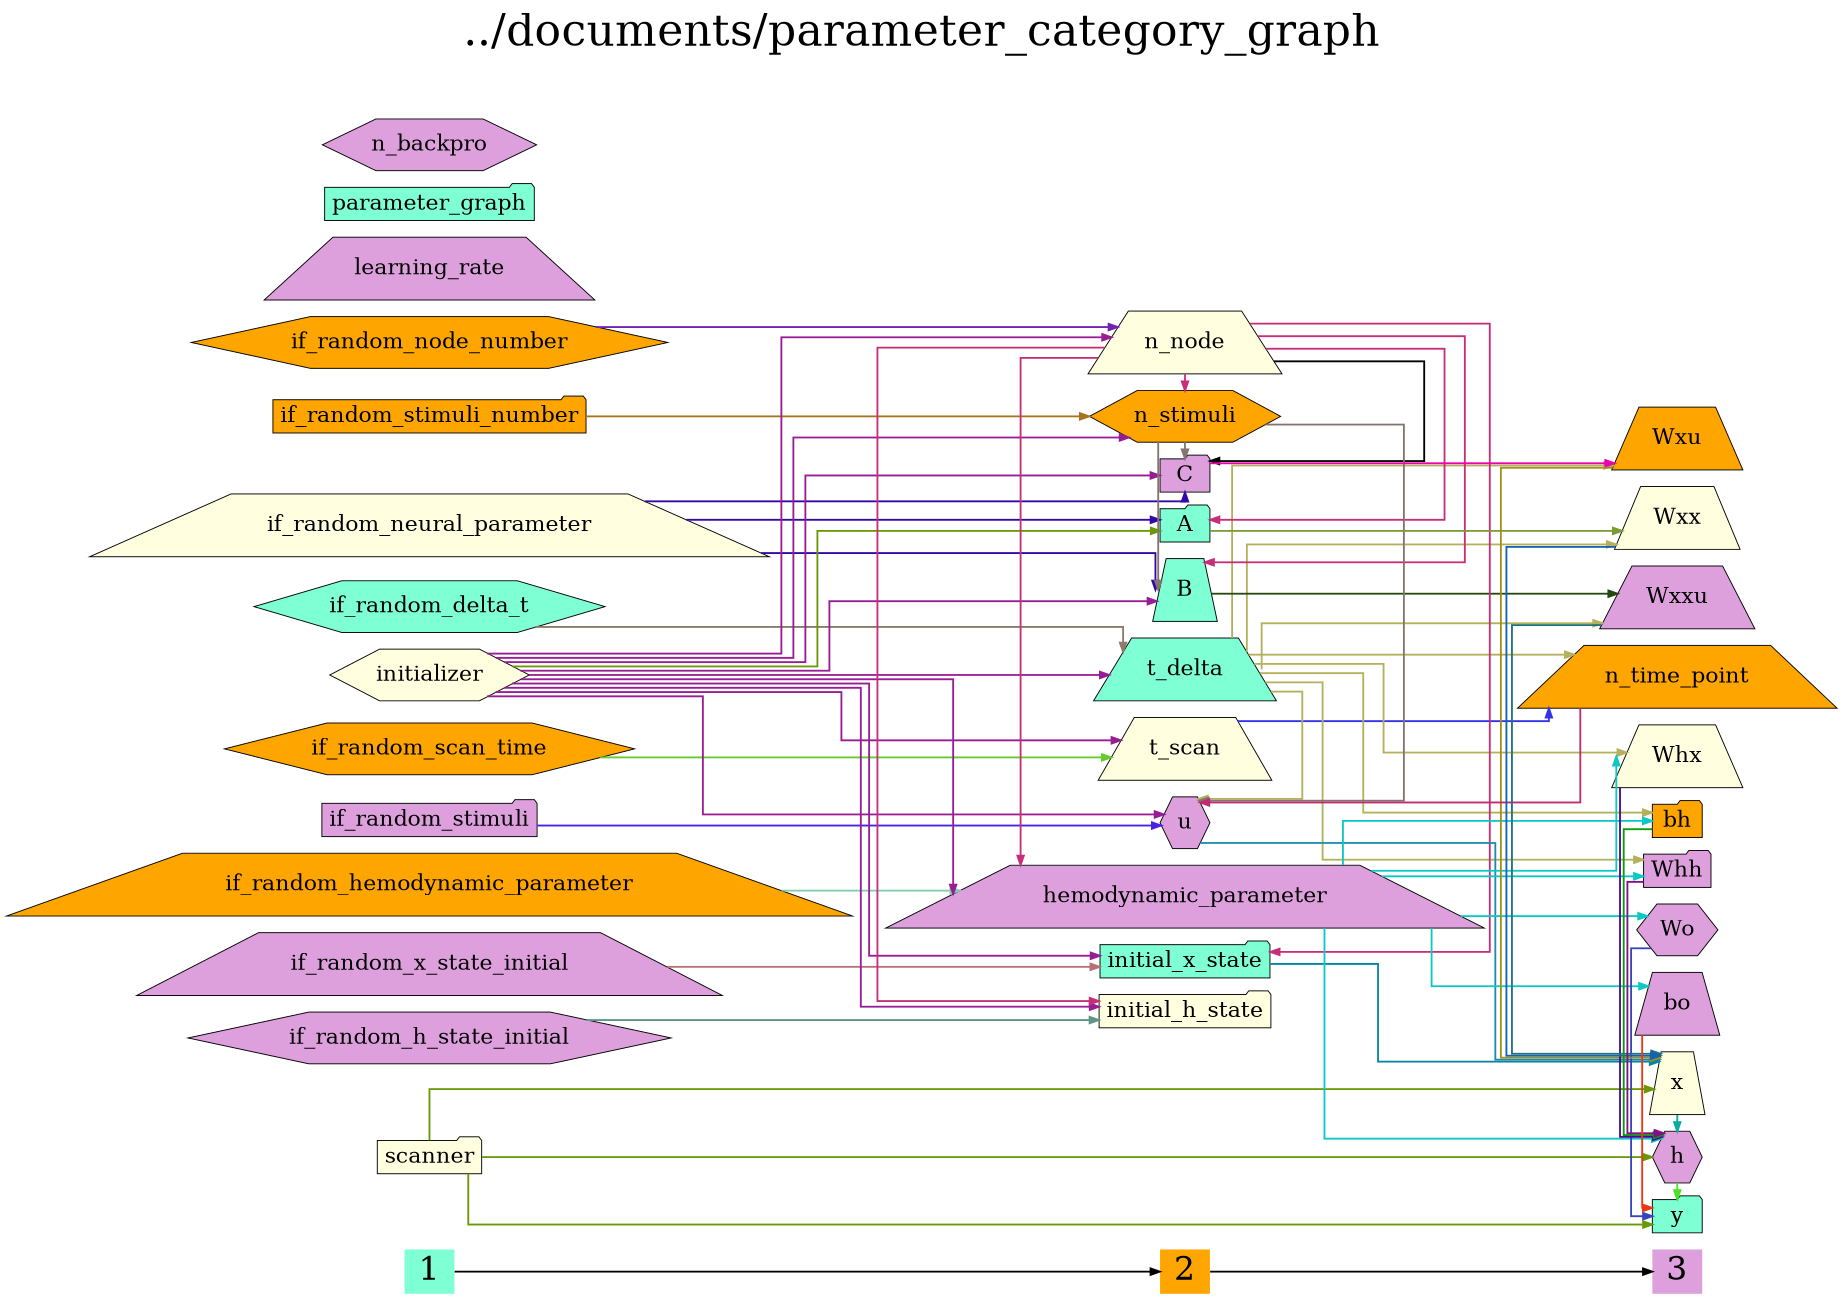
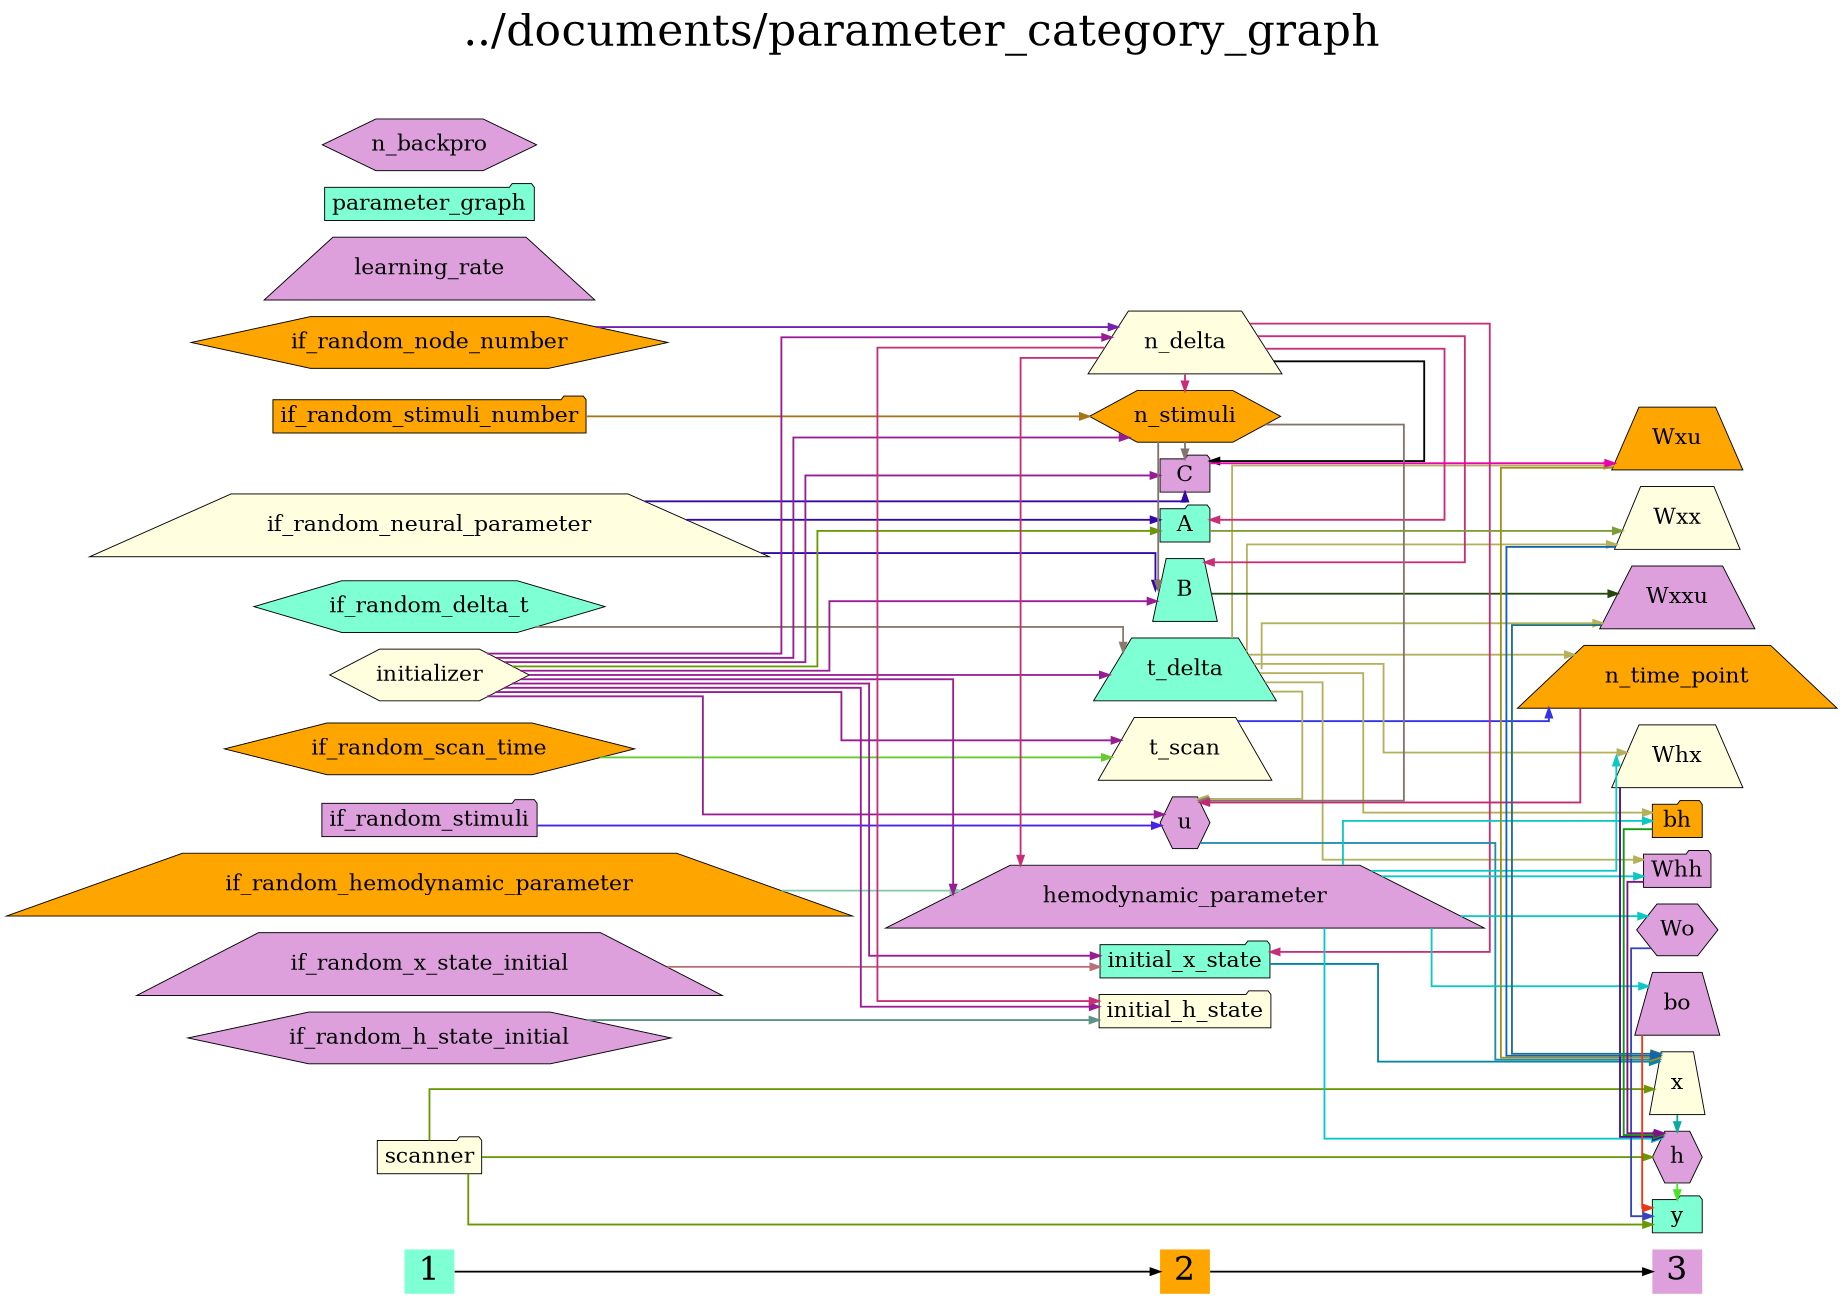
node "n_node": label "n_node" -> "n_delta"
